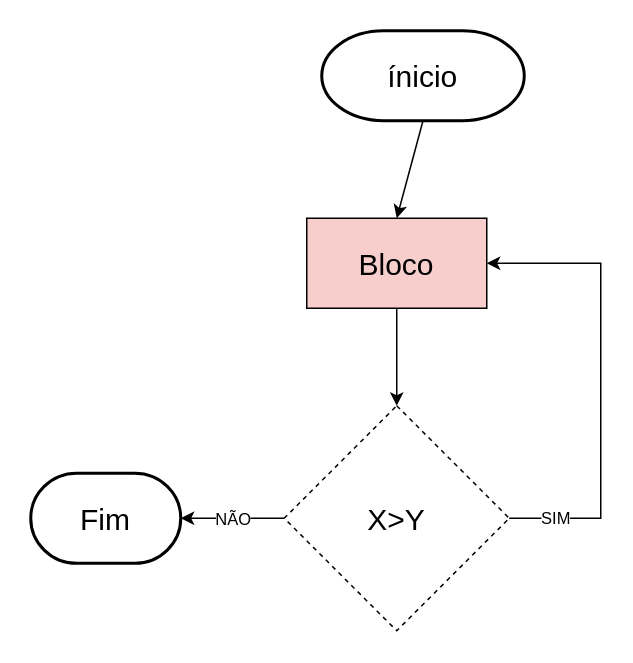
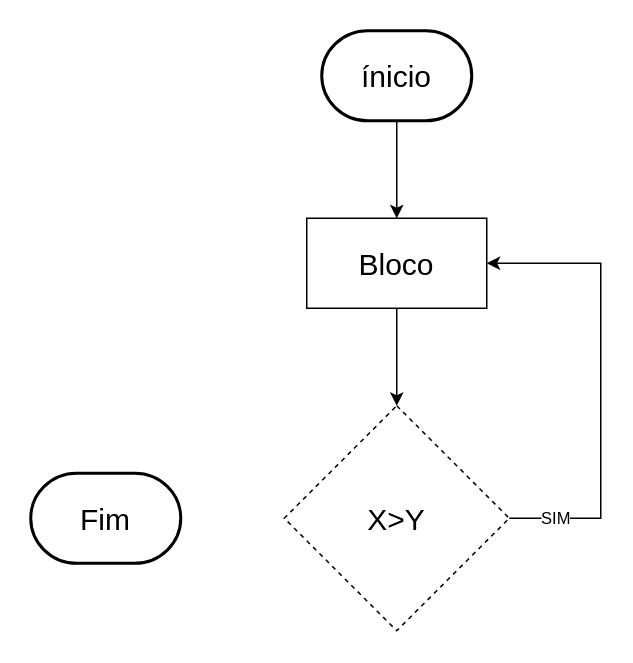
node "ínicio": size 203x90 -> 150x90
node "Bloco": fillcolor #f8cecc -> #ffffff
edge "X>Y" -> "Fim": removed, label "NÃO"
